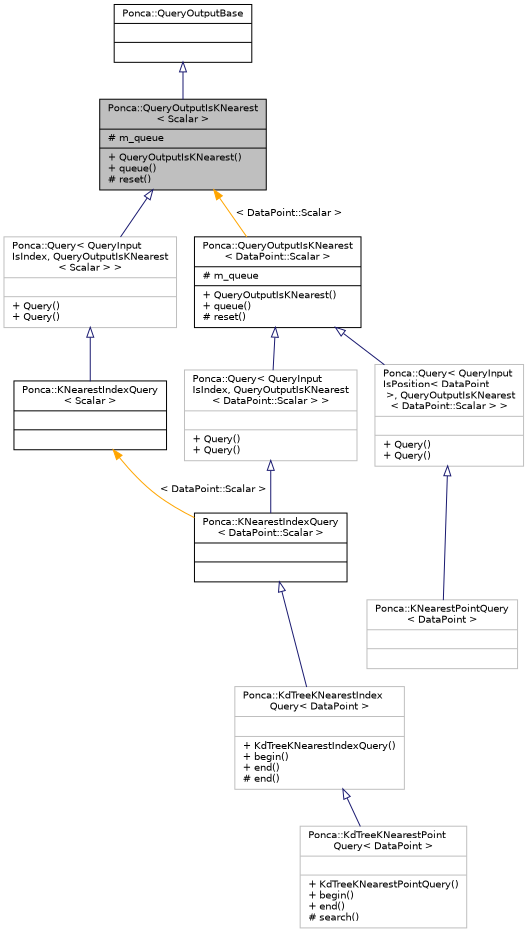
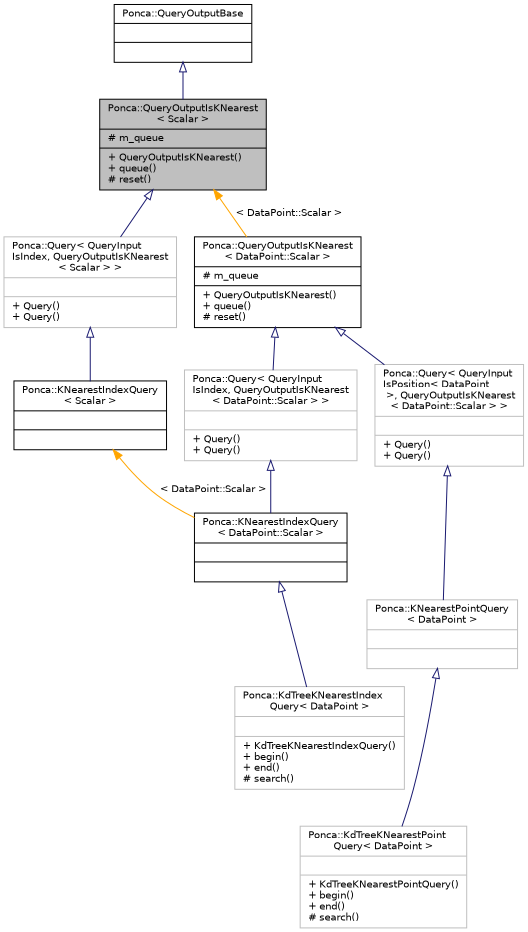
node "Ponca::KdTreeKNearestIndex": text "# end()" -> "# search()"
edge "Ponca::KdTreeKNearestPoint" -> "Ponca::KdTreeKNearestIndex": now "Ponca::KdTreeKNearestPoint" -> "Ponca::KNearestPointQuery"
